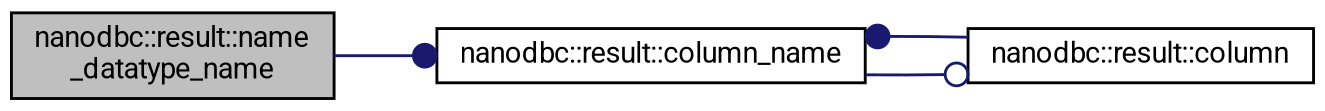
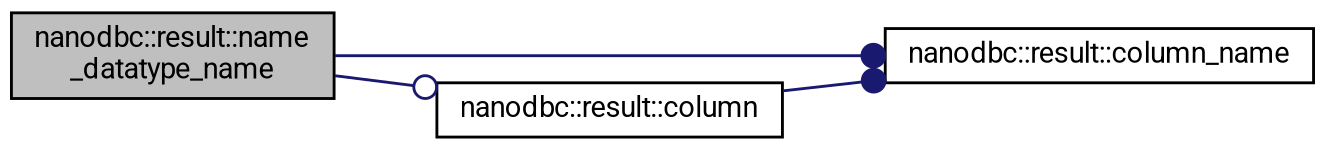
edge "nanodbc::result::column_name" -> "nanodbc::result::column": now "nanodbc::result::name _datatype_name" -> "nanodbc::result::column"
